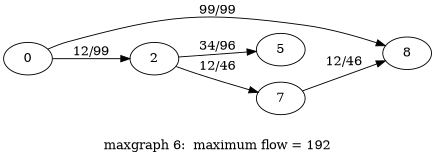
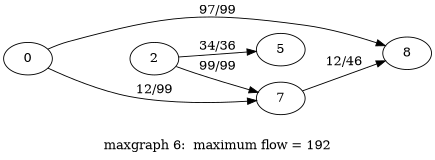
edge "0" -> "8": label " 99/99 " -> " 97/99 "
edge "2" -> "5": label " 34/96 " -> " 34/36 "
edge "0" -> "2": now "0" -> "7"
edge "2" -> "7": label " 12/46 " -> " 99/99 "
